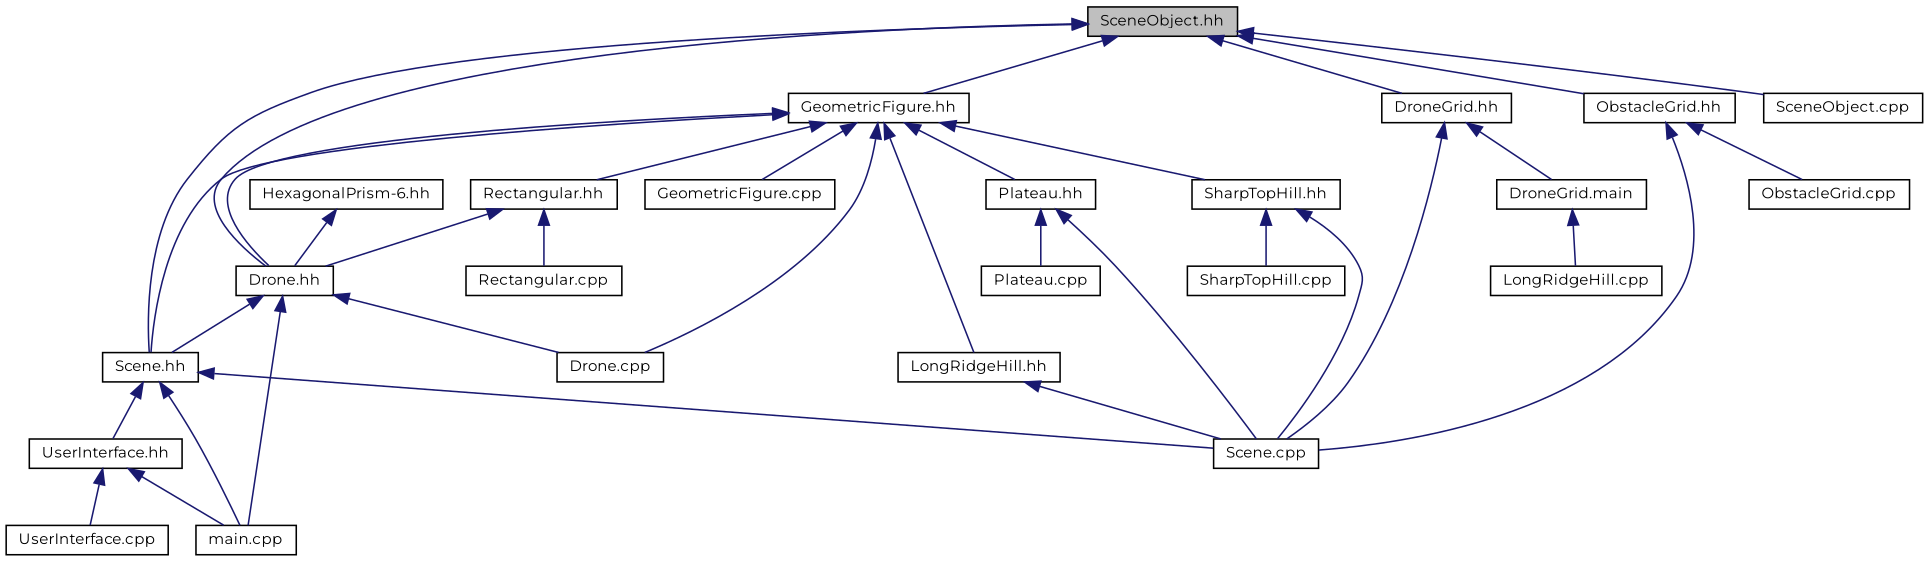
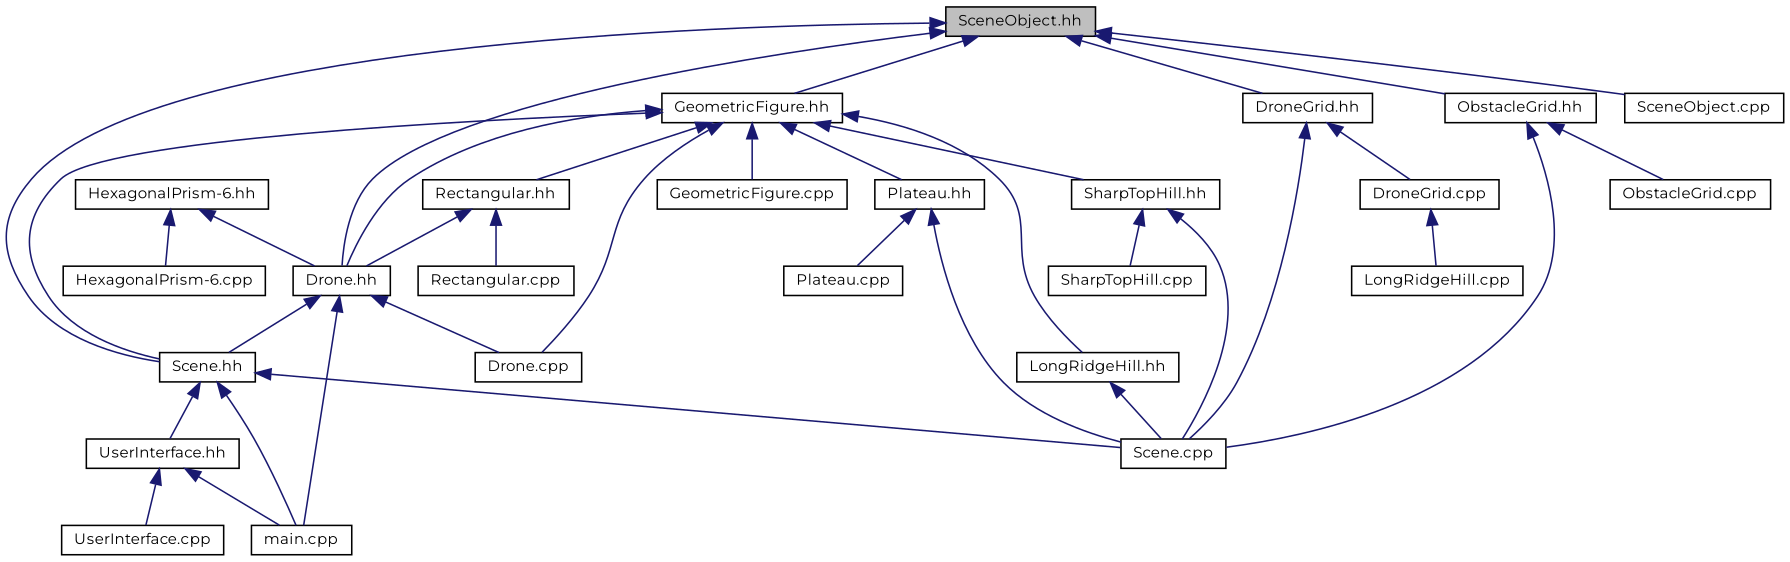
node "DroneGrid.main": label "DroneGrid.main" -> "DroneGrid.cpp"
node "HexagonalPrism-6.cpp": added
